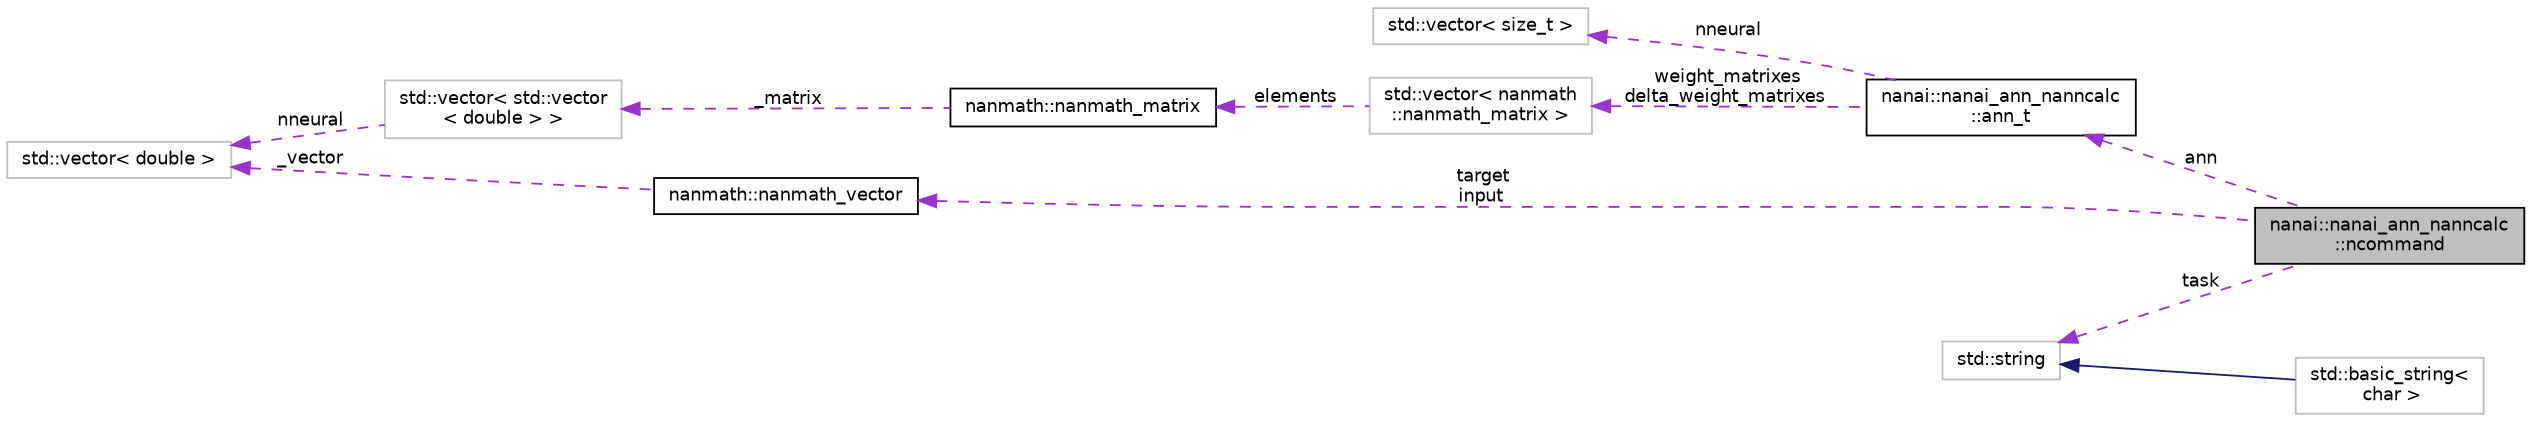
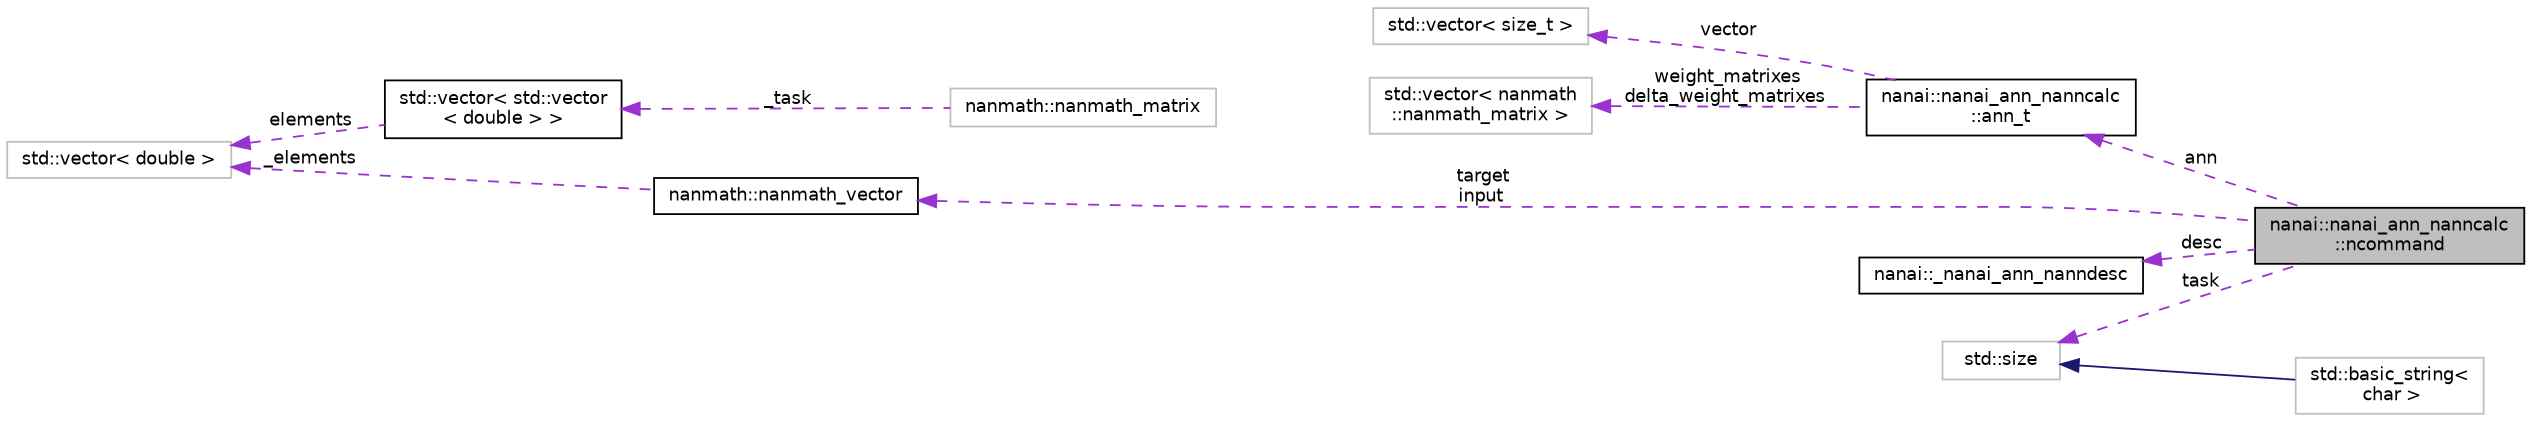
edge "nanai::nanai_ann_nanncalc ::ann_t" -> "std::vector< size_t >": label " nneural" -> " vector"
edge "nanmath::nanmath_matrix" -> "std::vector< std::vector < double > >": label " _matrix" -> " _task"
edge "std::vector< nanmath ::nanmath_matrix >" -> "nanmath::nanmath_matrix": removed, label "elements"
node "nanmath::nanmath_matrix": color black -> grey75
node "std::vector< std::vector < double > >": color grey75 -> black
edge "std::vector< std::vector < double > >" -> "std::vector< double >": label " nneural" -> " elements"
edge "nanmath::nanmath_vector" -> "std::vector< double >": label " _vector" -> " _elements"
node "nanai::_nanai_ann_nanndesc": added
node "std::string": label "std::string" -> "std::size"
